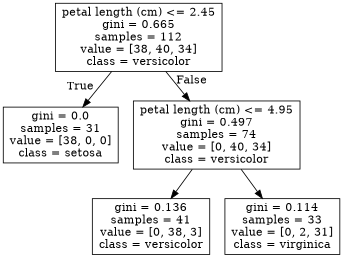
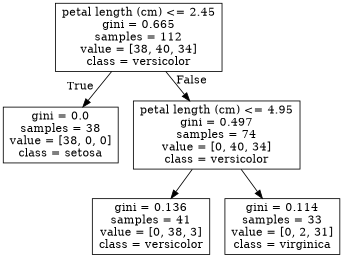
node "gini = 0.0 samples = 31 value = [38, 0, 0] class = setosa": label "gini = 0.0 samples = 31 value = [38, 0, 0] class = setosa" -> "gini = 0.0 samples = 38 value = [38, 0, 0] class = setosa"
